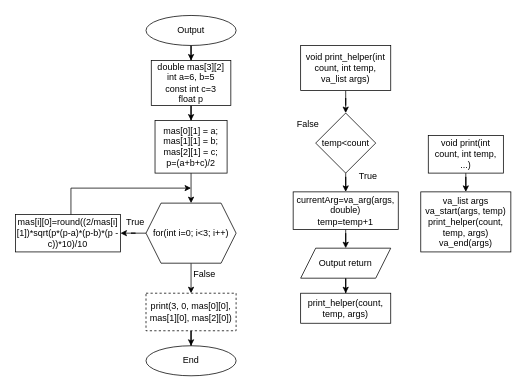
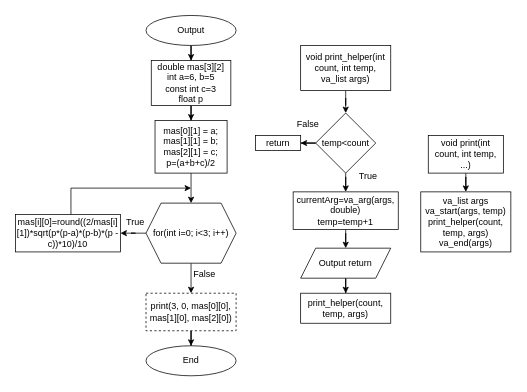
node "return": added
edge "temp<count" -> "return": added
